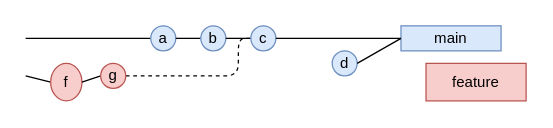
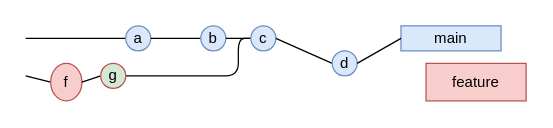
node "a": moved (163, 38) -> (138, 38)
edge "c" -- "main": now "c" -- "d"
node "g": fillcolor #f8cecc -> #d5e8d4
edge "c" -- "g": style dashed -> solid
